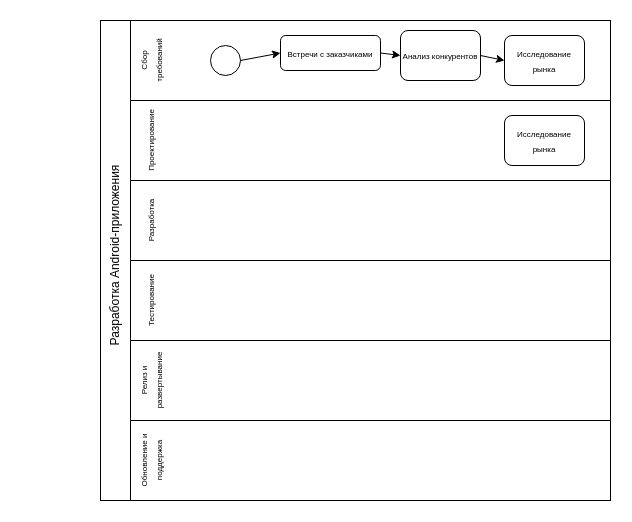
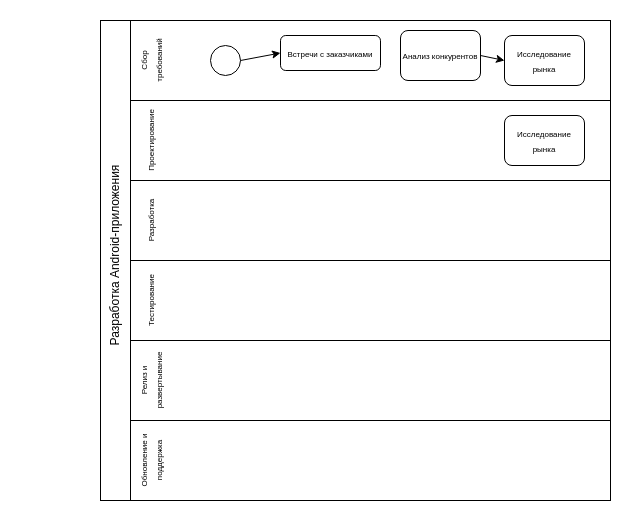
edge "Встречи с заказчиками" -> "Анализ конкурентов": removed
